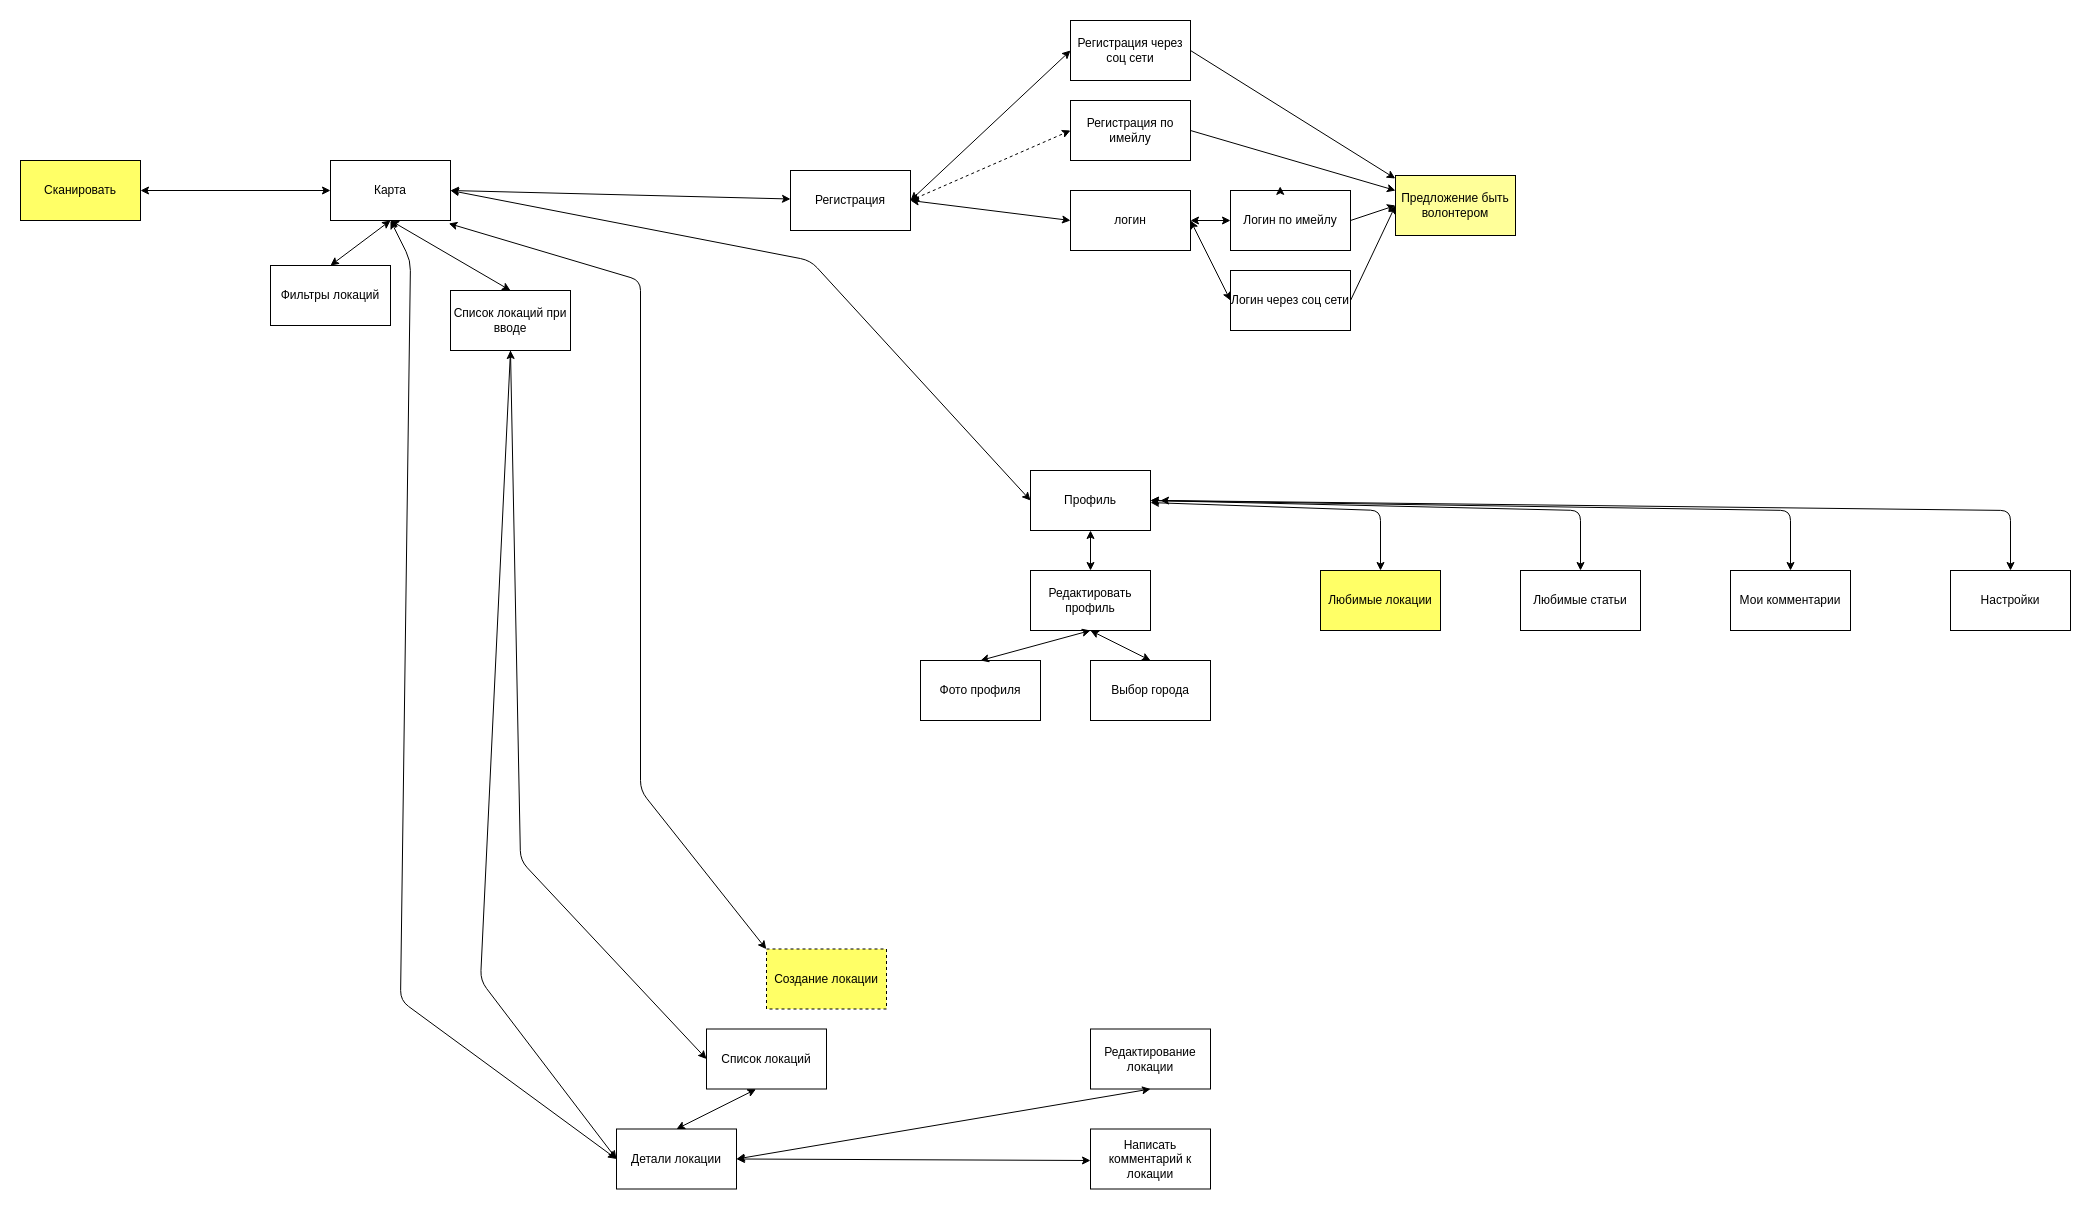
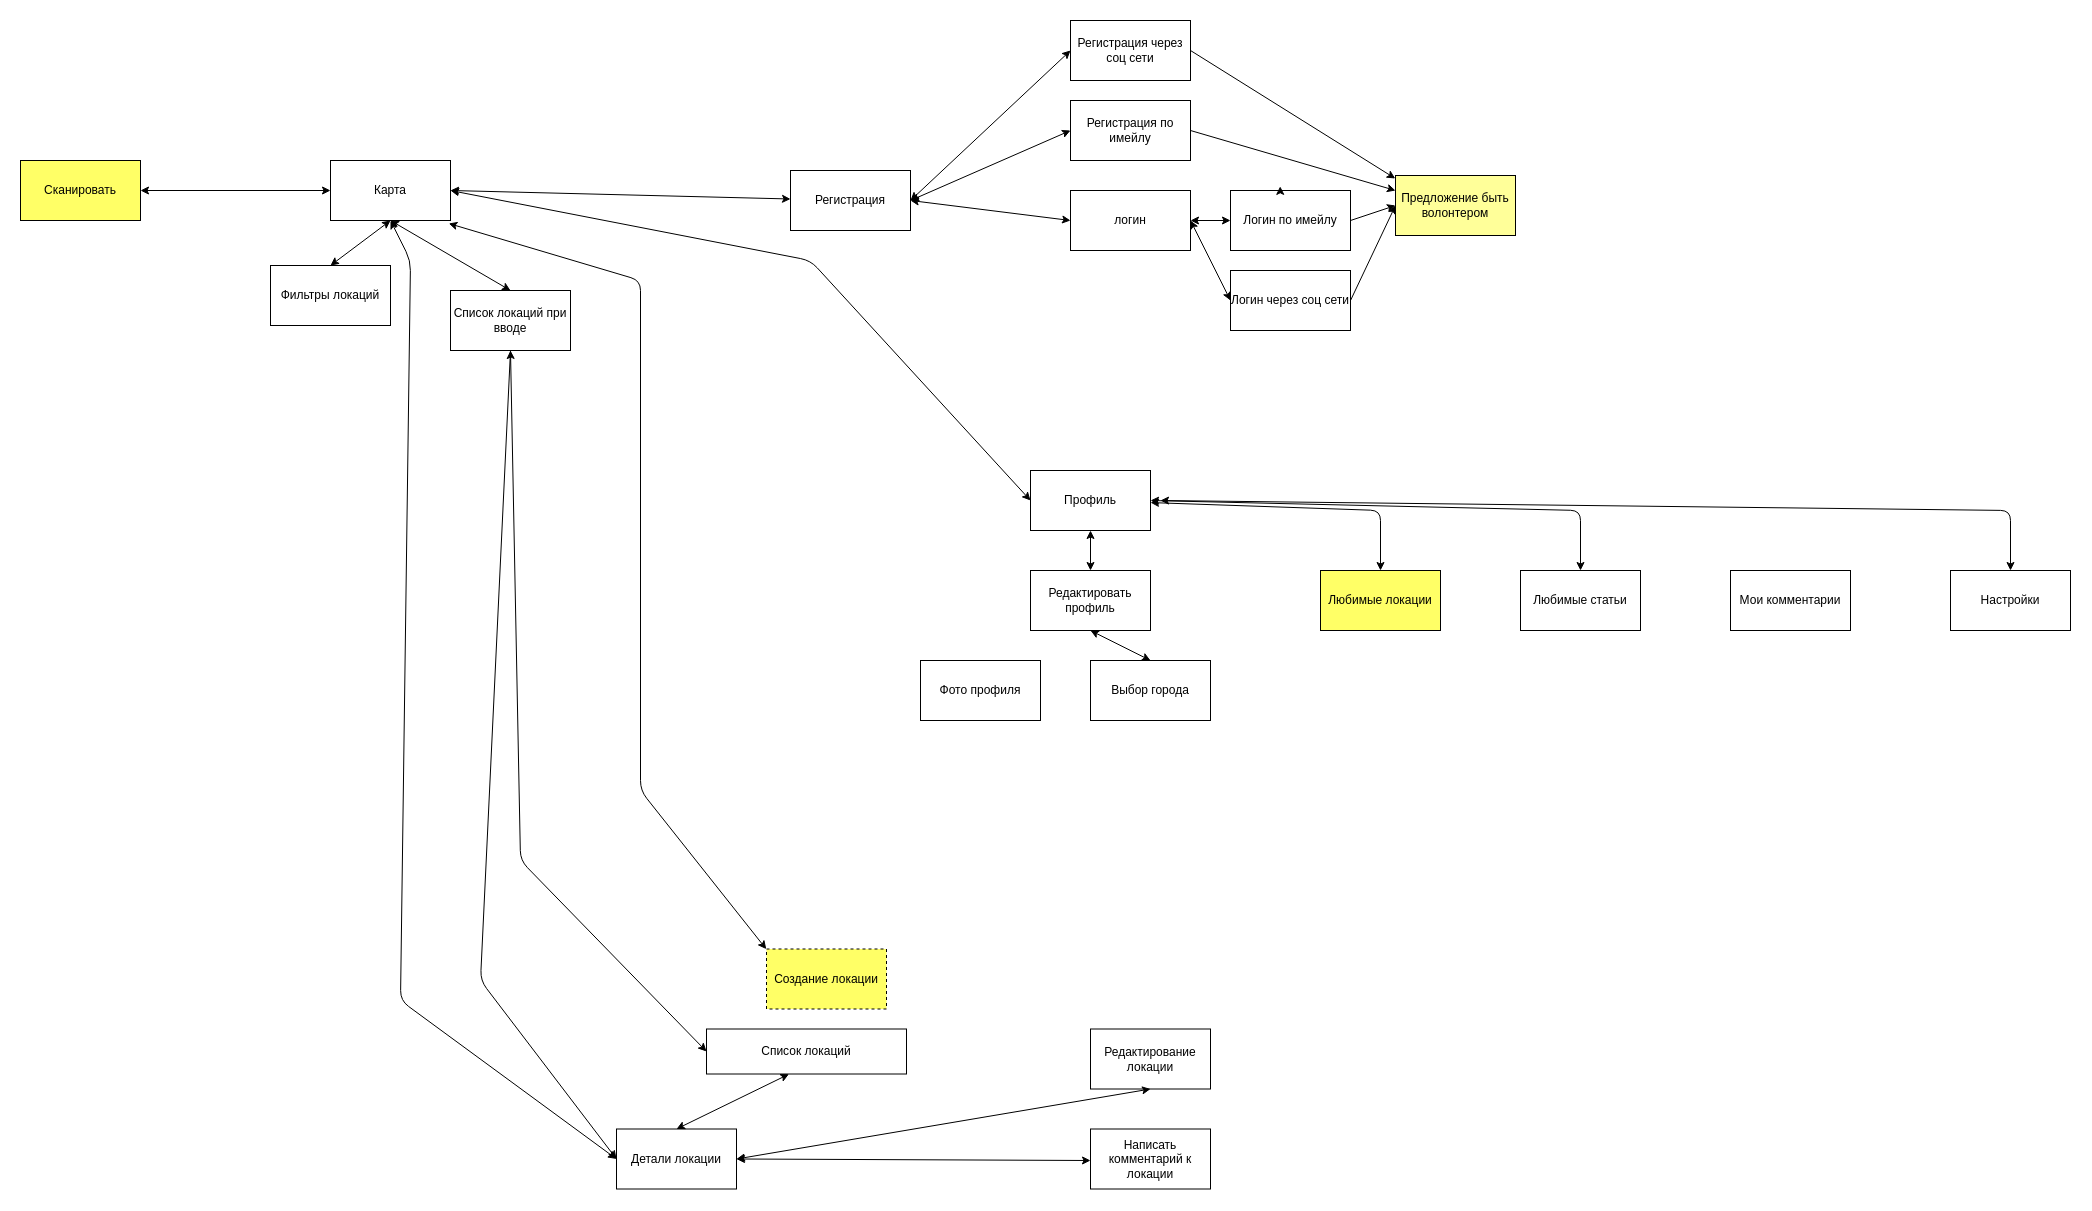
edge "Регистрация по имейлу" -- "Регистрация": style dashed -> solid
edge "Профиль" -- "Мои комментарии": removed
edge "Редактировать профиль" -- "Фото профиля": removed
node "Список локаций": size 120x60 -> 200x45
